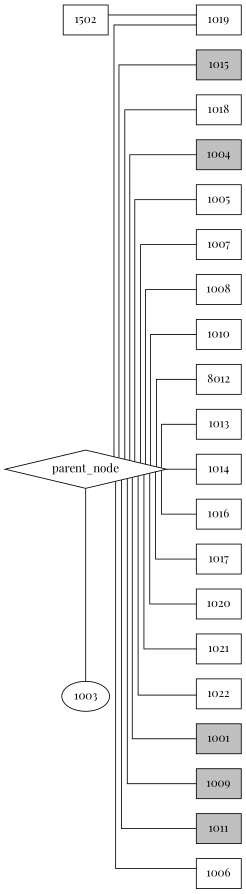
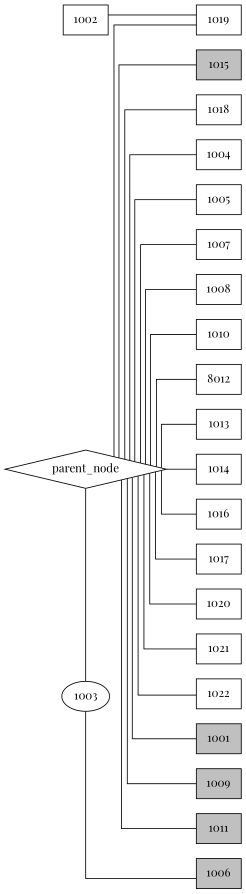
node "1502": label "1502" -> "1002"
node "1004": fillcolor grey -> white
edge "parent_node" -- "1006": now "1003" -- "1006"
node "1006": fillcolor white -> grey
